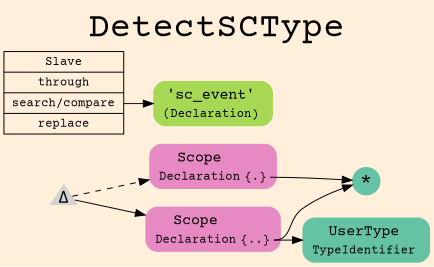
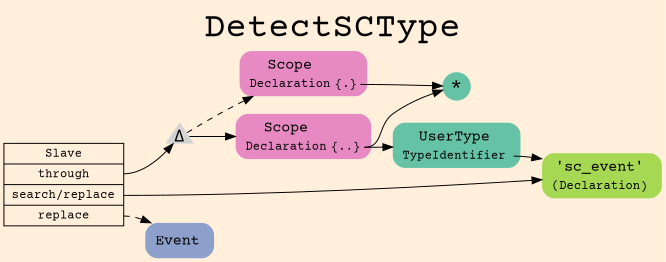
node "Slave": text "search/compare" -> "search/replace"
edge "UserType" -> "'sc_event'": added
edge "Slave" -> "Δ": added
node "Event": added
